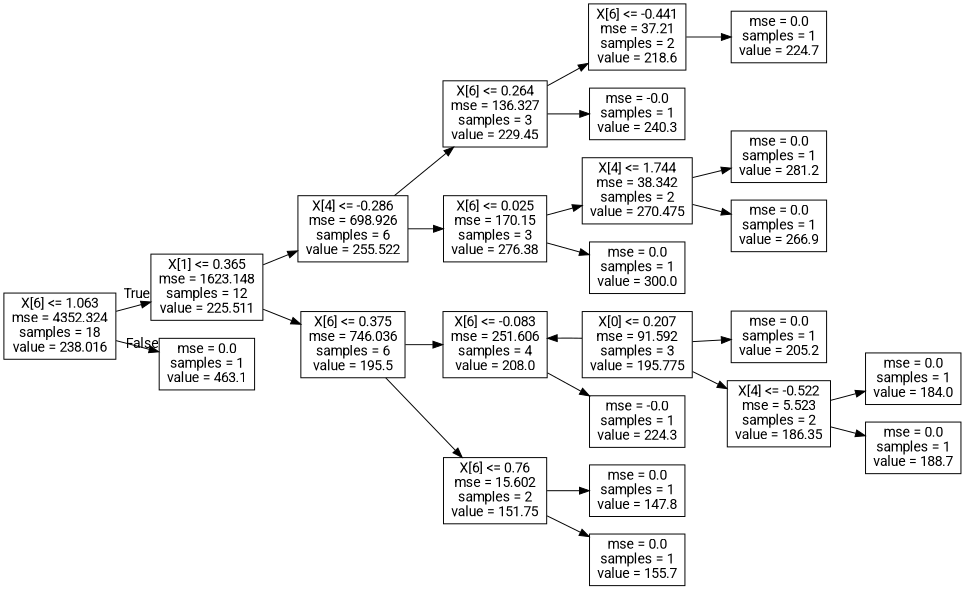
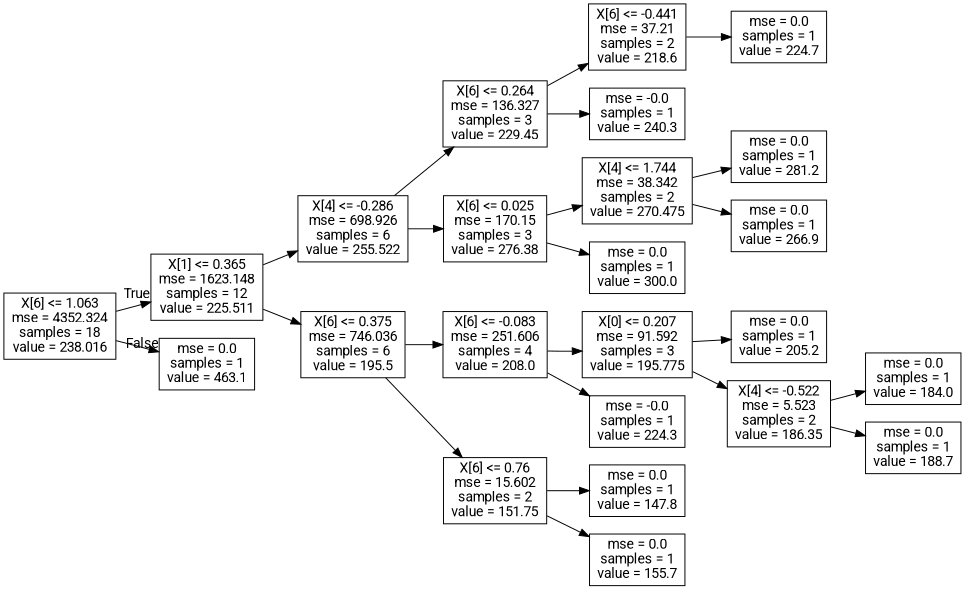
edge "X[0] <= 0.207 mse = 91.592 samples = 3 value = 195.775" -> "X[6] <= -0.083 mse = 251.606 samples = 4 value = 208.0": reversed
